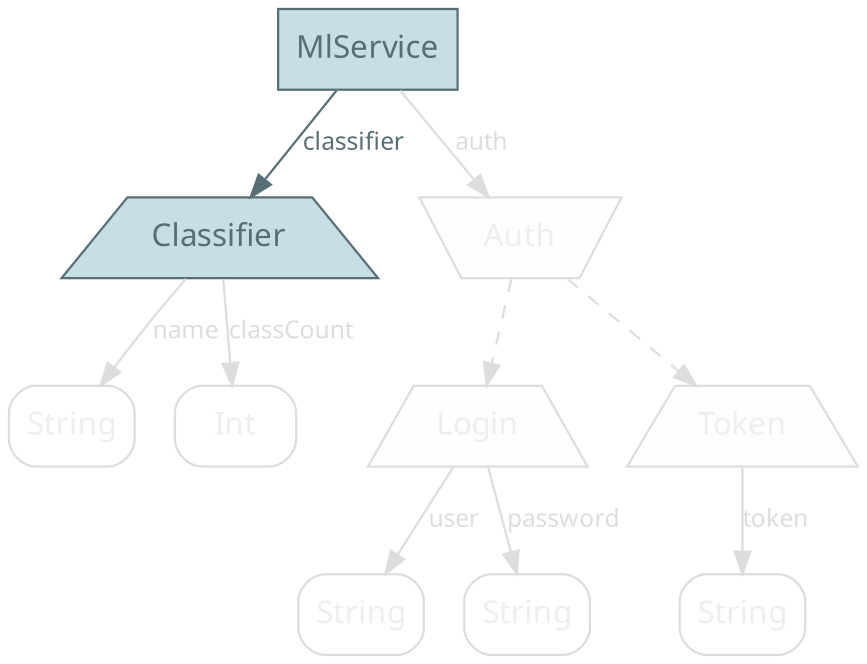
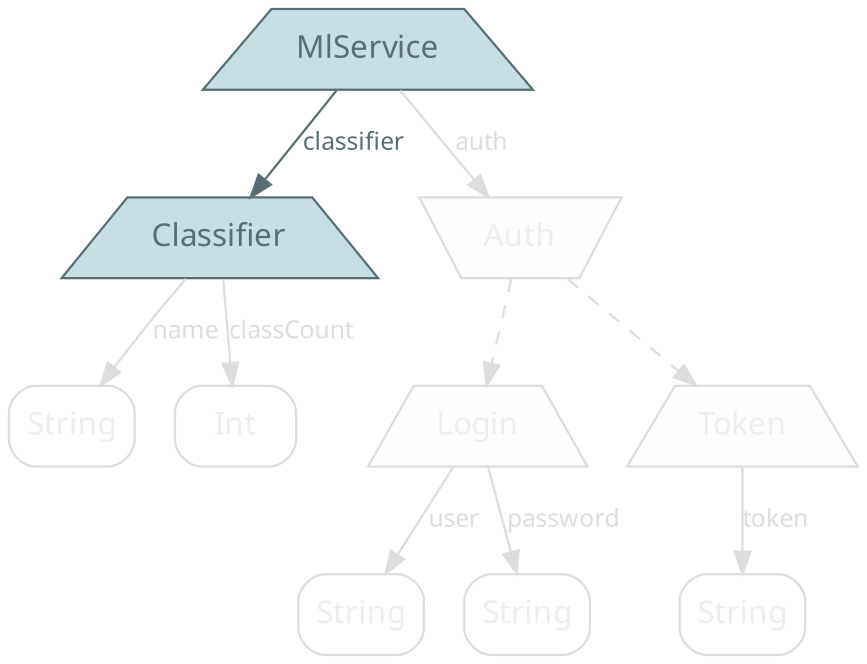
node "MlService": shape box -> trapezium
